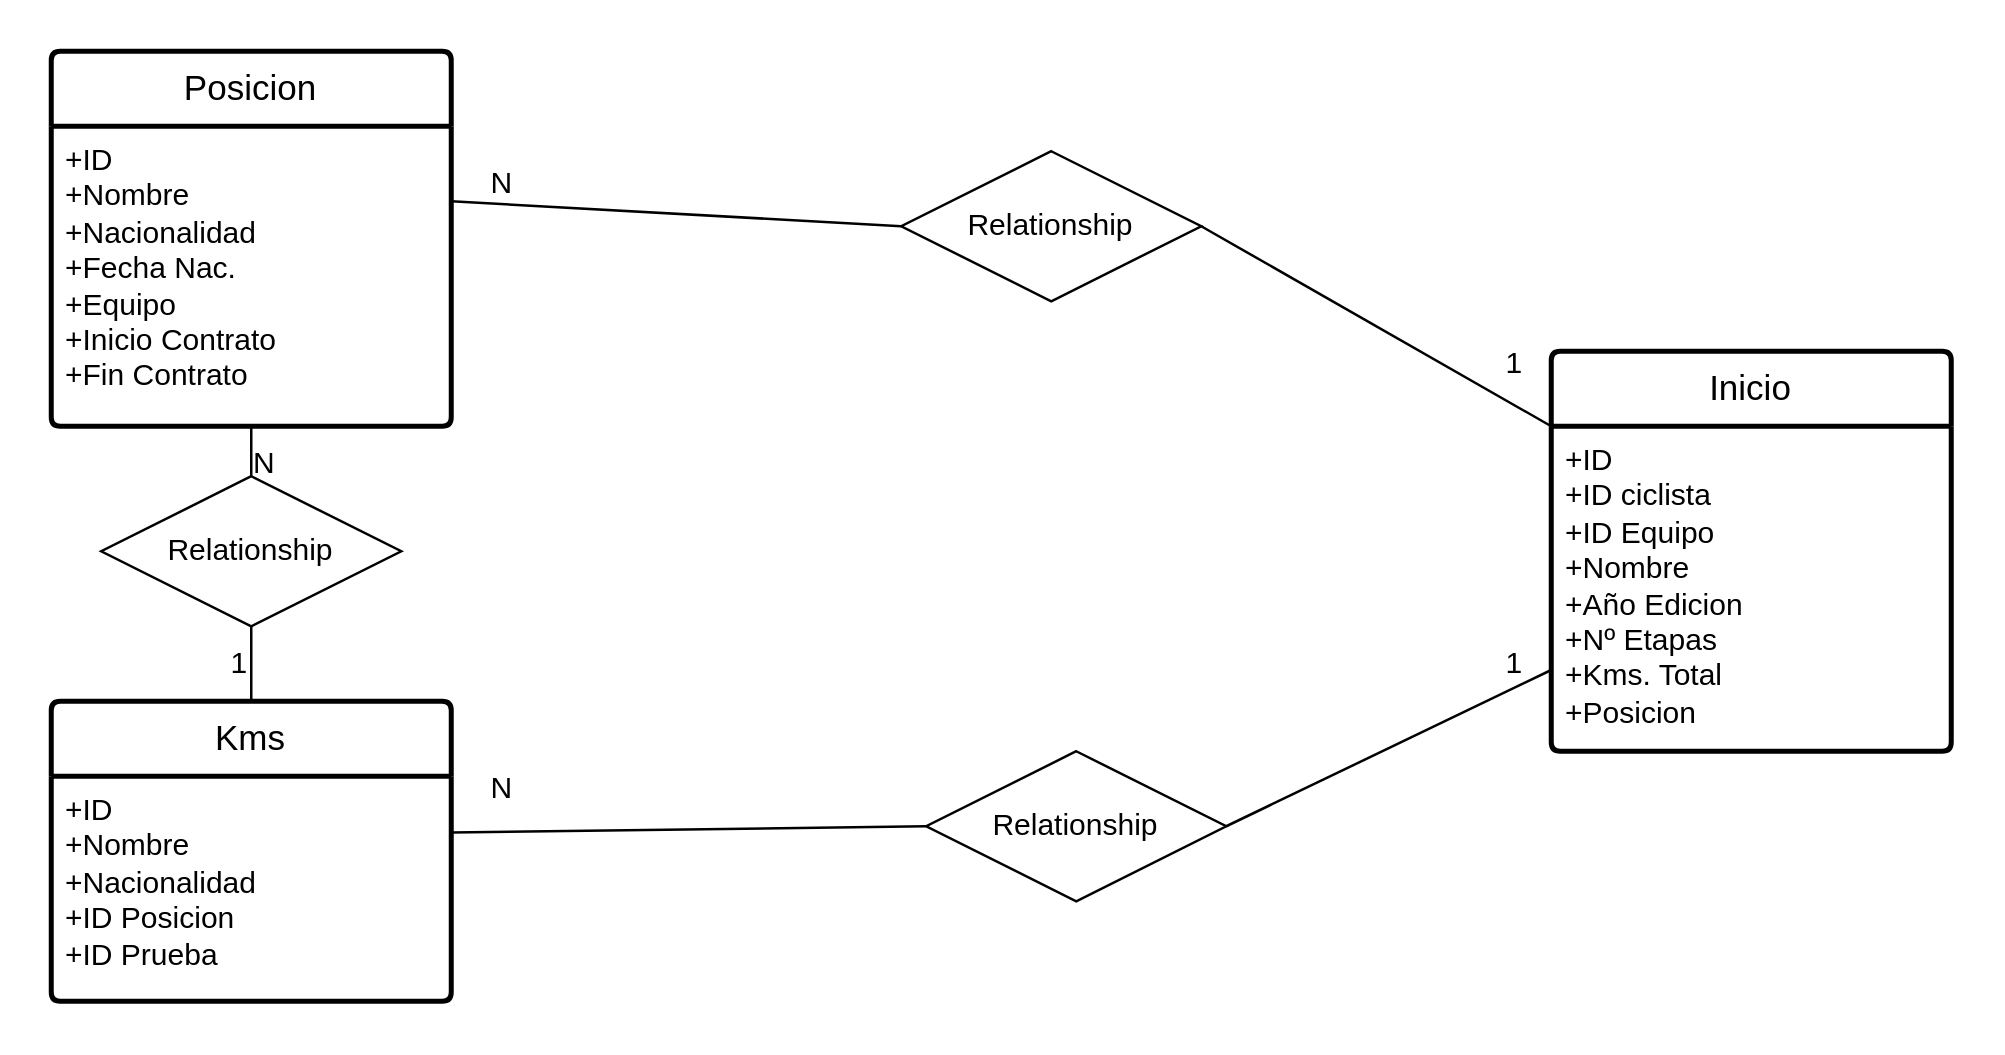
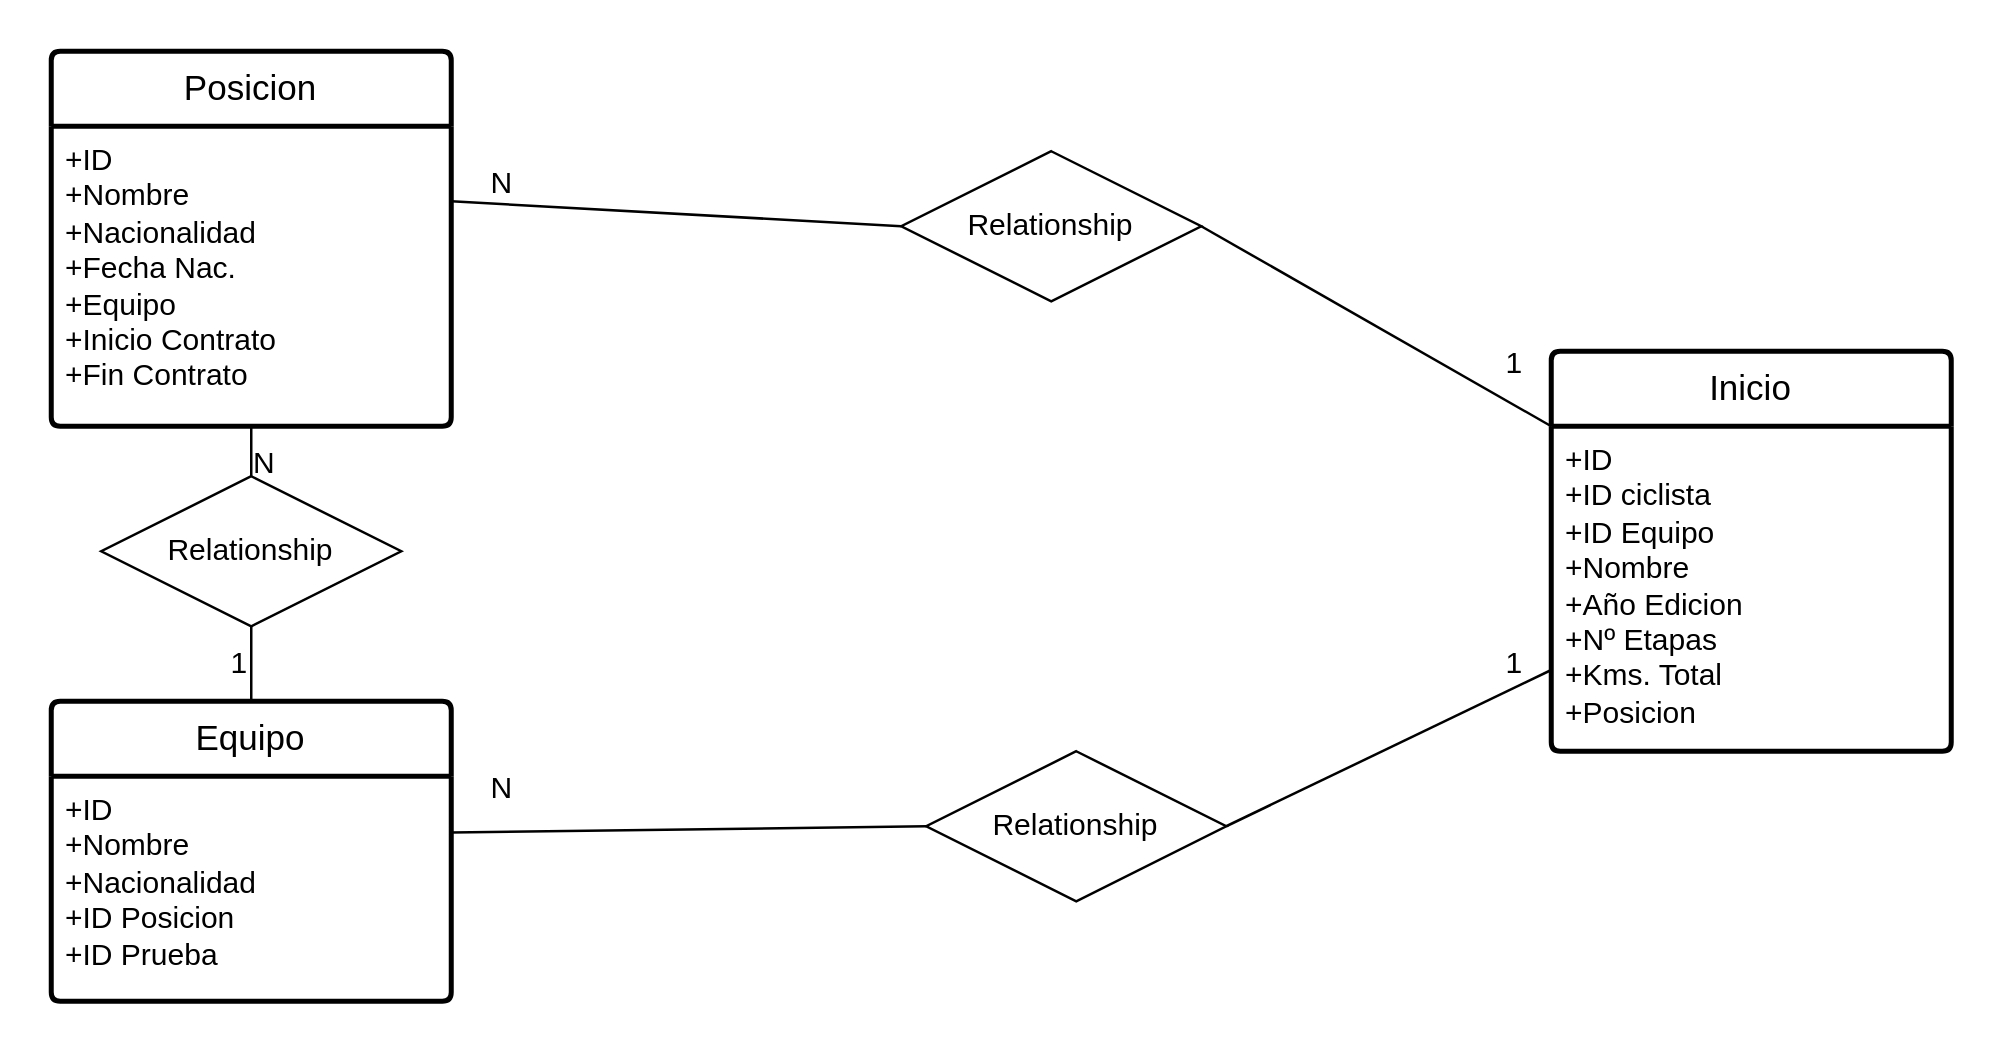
node "Kms": label "Kms" -> "Equipo"
